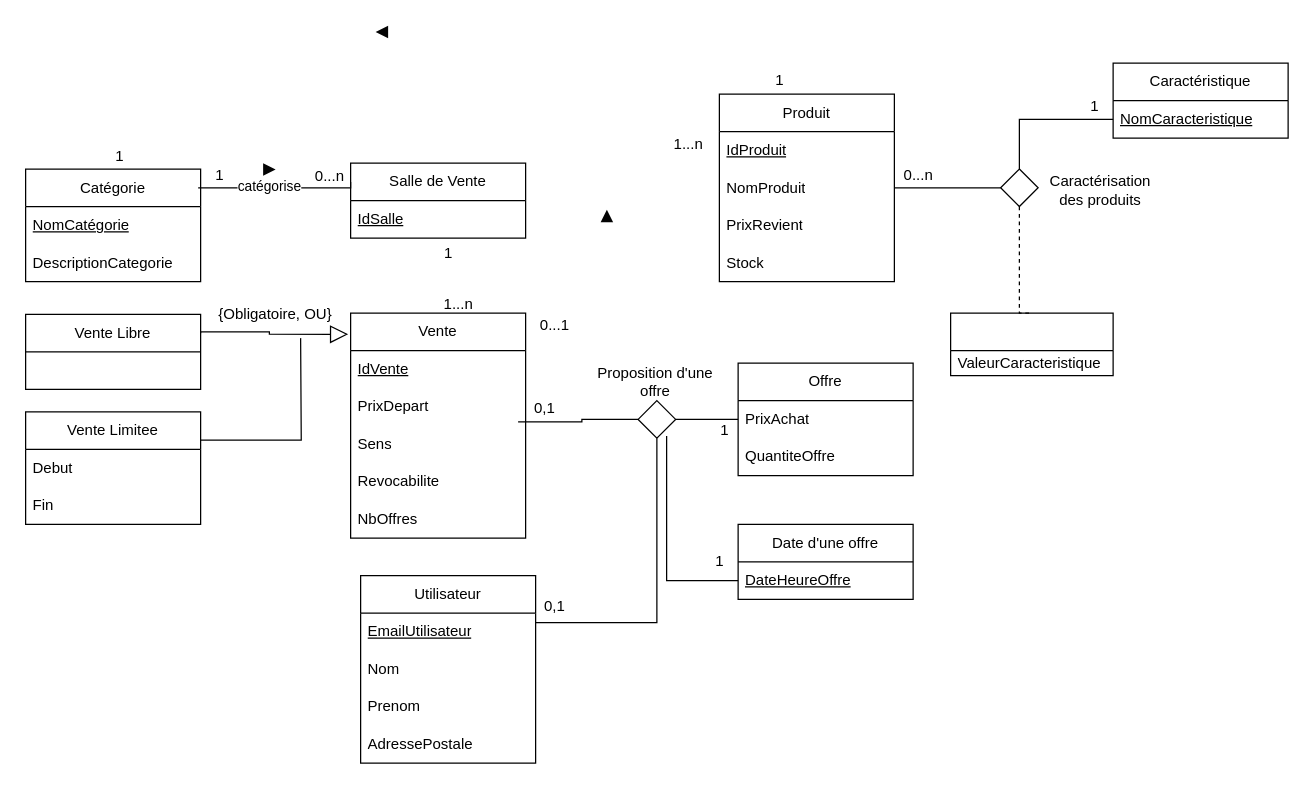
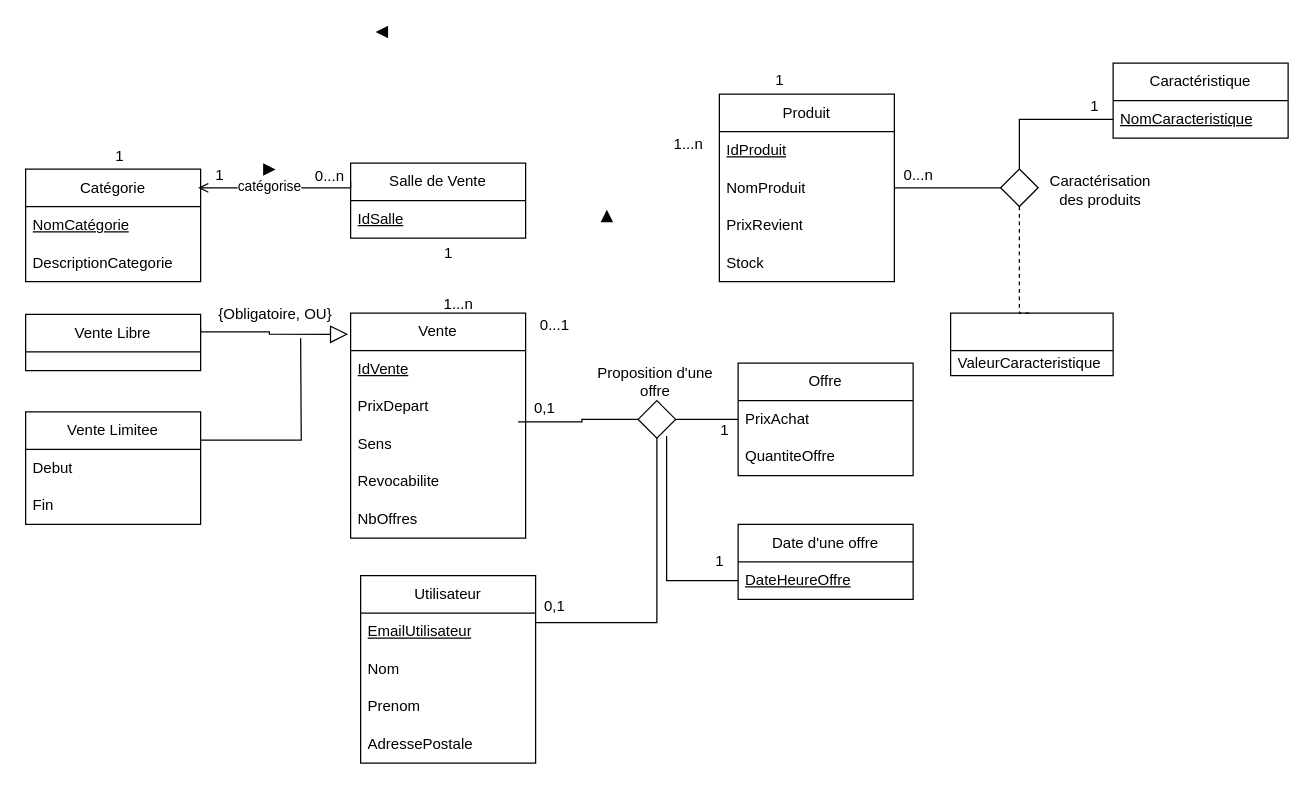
edge "Salle de Vente" -- "Catégorie": arrowhead none -> open
node "Vente Libre": size 175x75 -> 175x56
